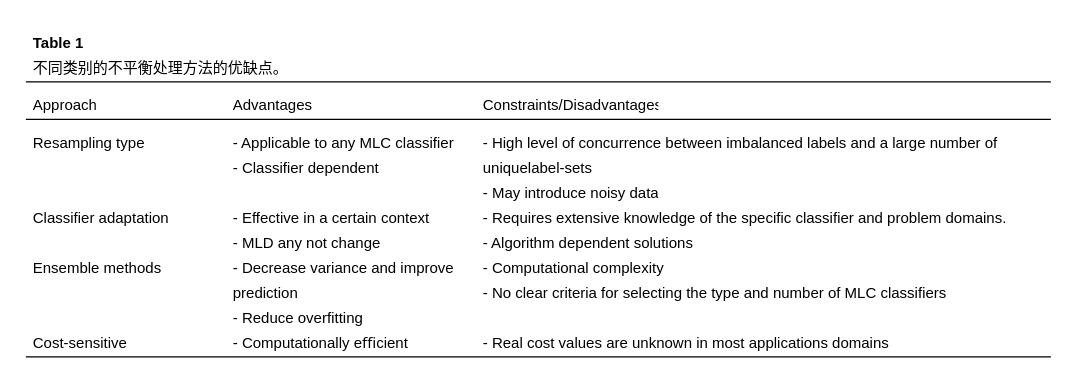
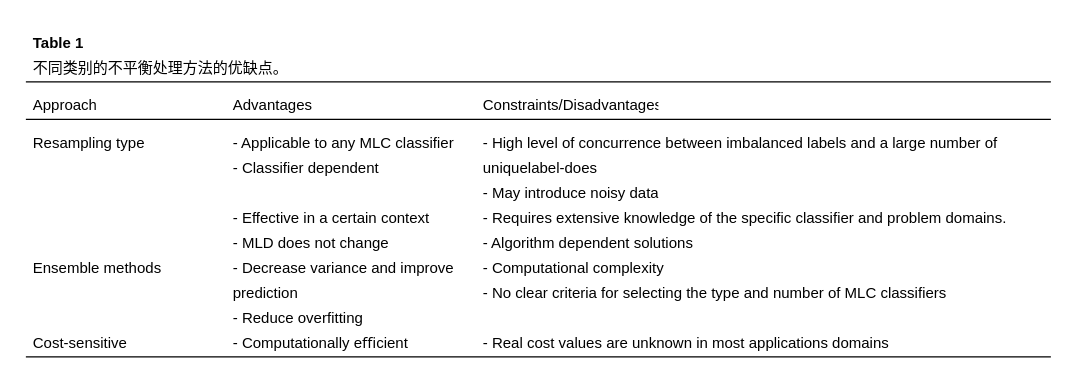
node "uniquelabel-sets": label "uniquelabel-sets" -> "uniquelabel-does"
node "Classiﬁer adaptation": removed
node "- MLD any not change": label "- MLD any not change" -> "- MLD does not change"
